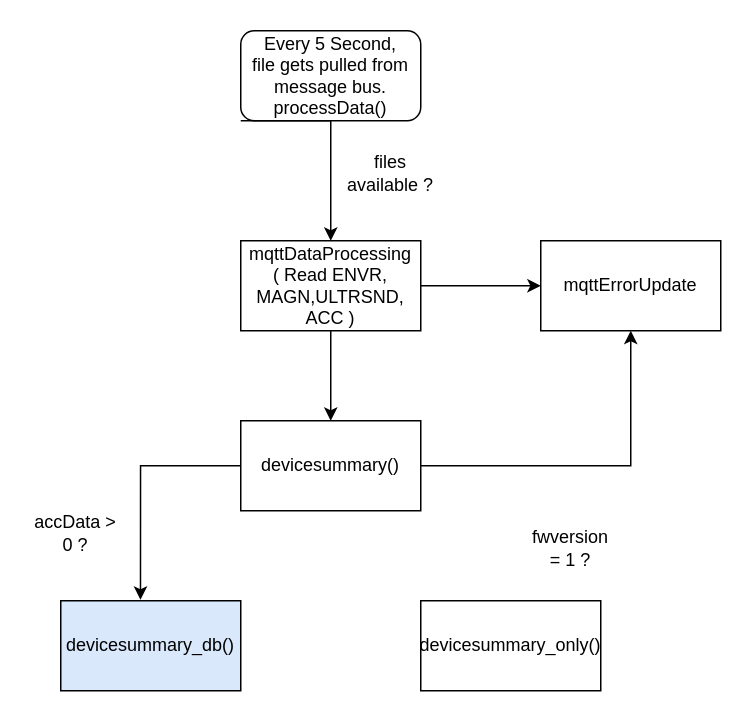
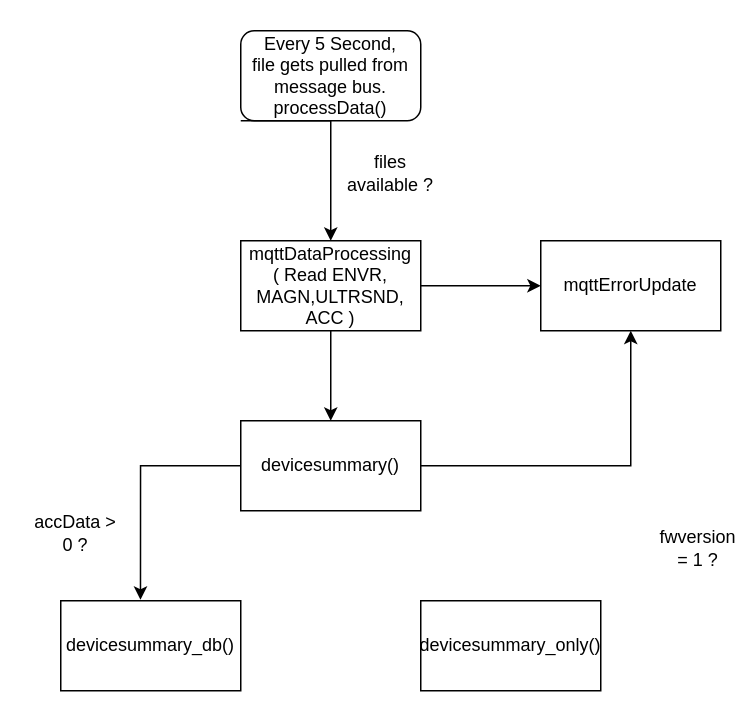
node "fwversion = 1 ?": moved (571, 548) -> (698, 548)
node "devicesummary_db()": fillcolor #dae8fc -> #ffffff
